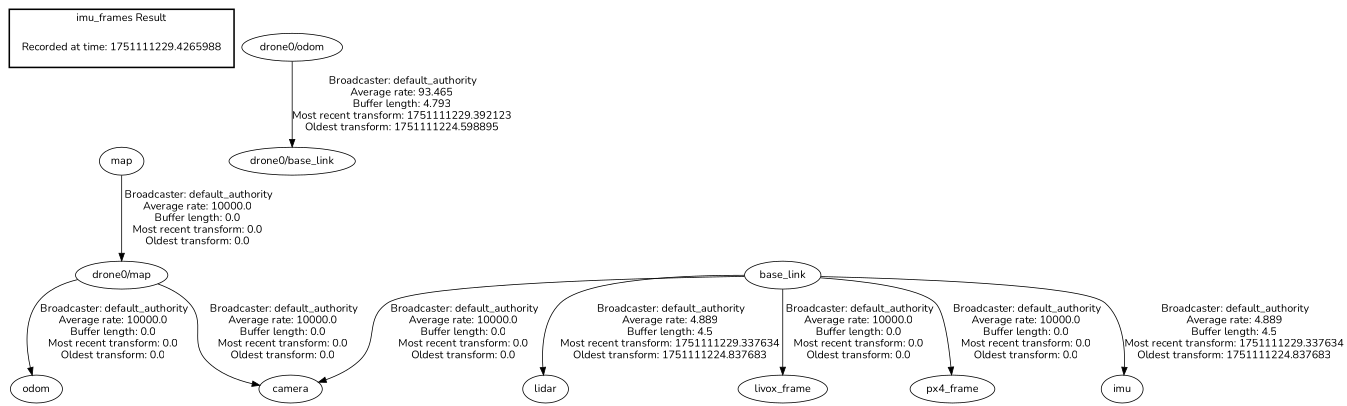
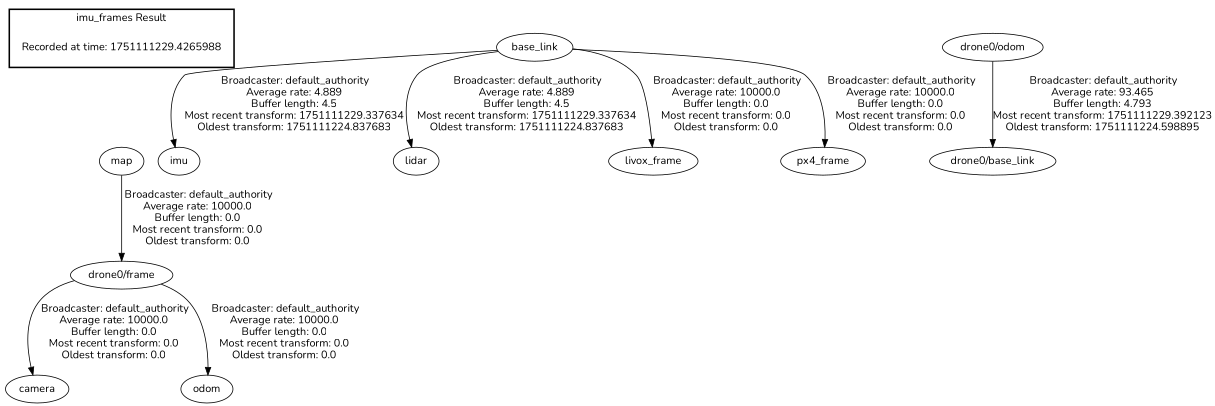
node "drone0/map": label "drone0/map" -> "drone0/frame"
edge "base_link" -> "camera": removed, label "Broadcaster: default_authority Average rate: 10000.0 Buffer length: 0.0 Most recent transform: 0.0 Oldest transform: 0.0"
